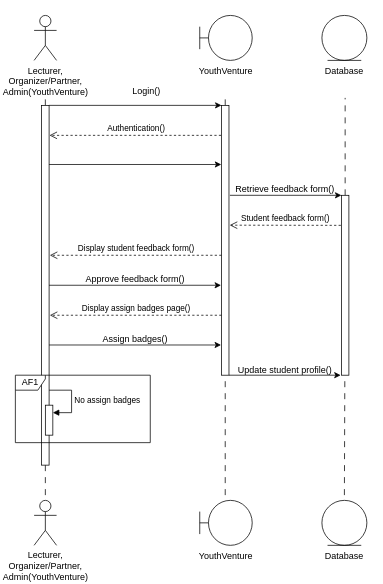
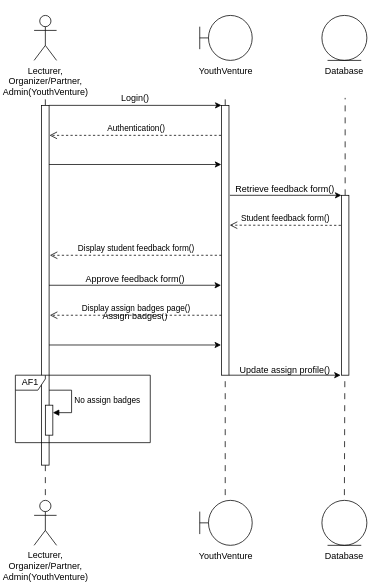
node "Login()": moved (147, 91) -> (135, 99)
node "Assign badges()": moved (135, 339) -> (135, 317)
node "Update student profile()": label "Update student profile()" -> "Update assign profile()"
